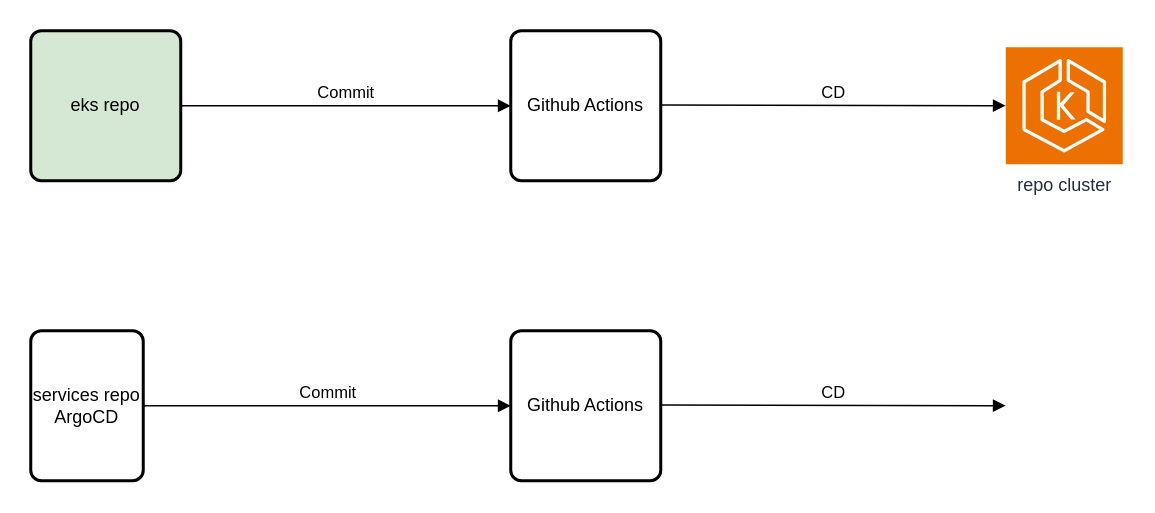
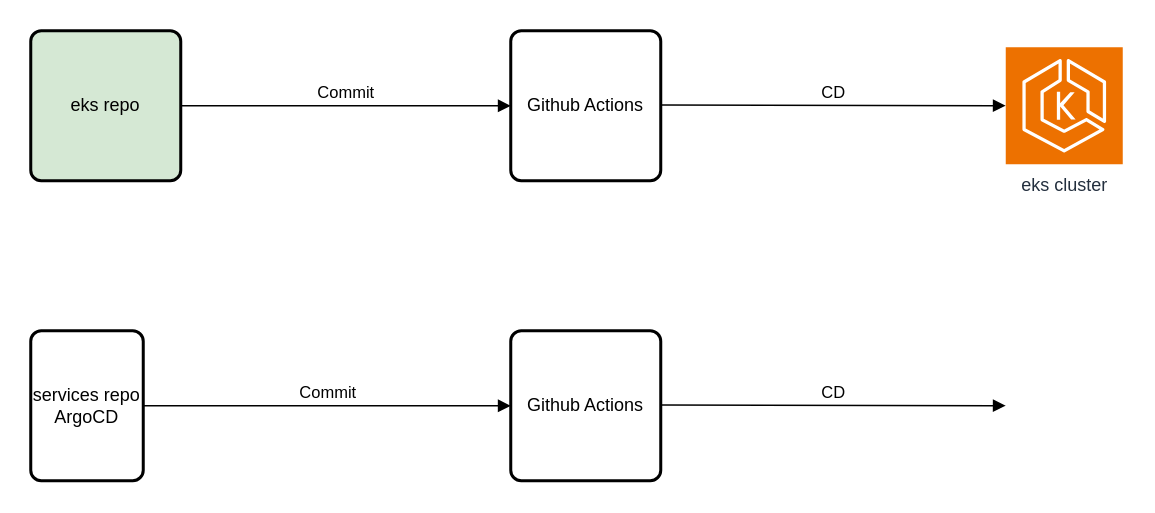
node "repo cluster": label "repo cluster" -> "eks cluster"
